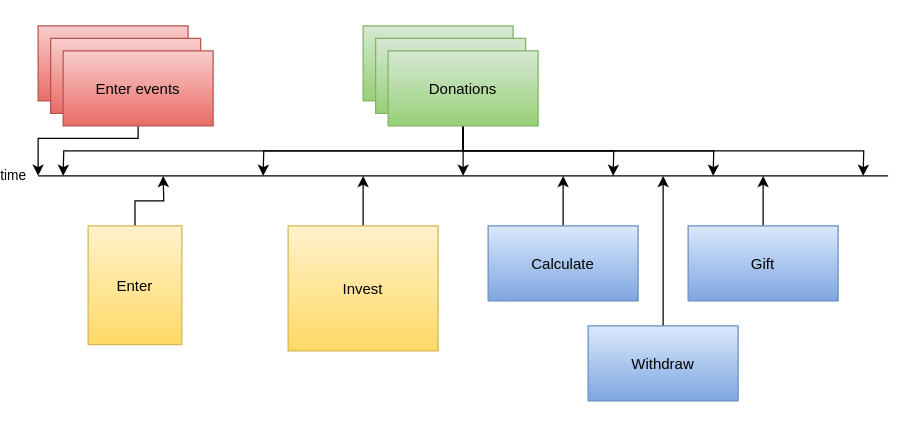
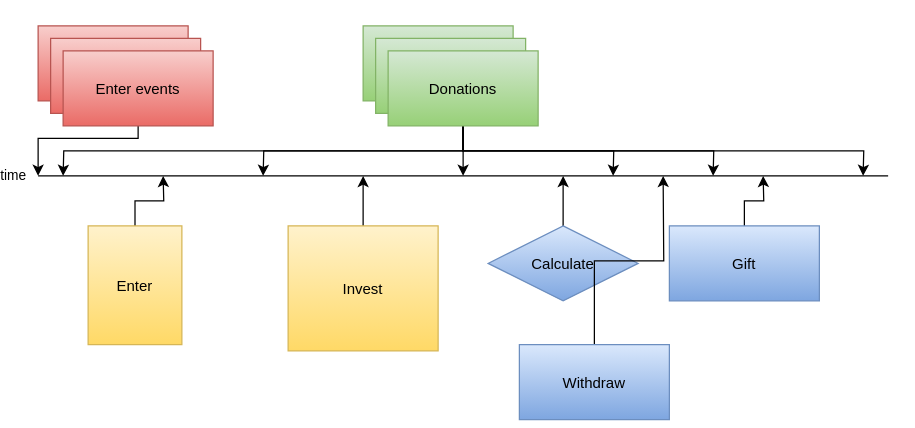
node "Calculate": shape rectangle -> diamond
node "Gift": moved (763, 263) -> (744, 263)
node "Withdraw": moved (663, 363) -> (594, 382)
